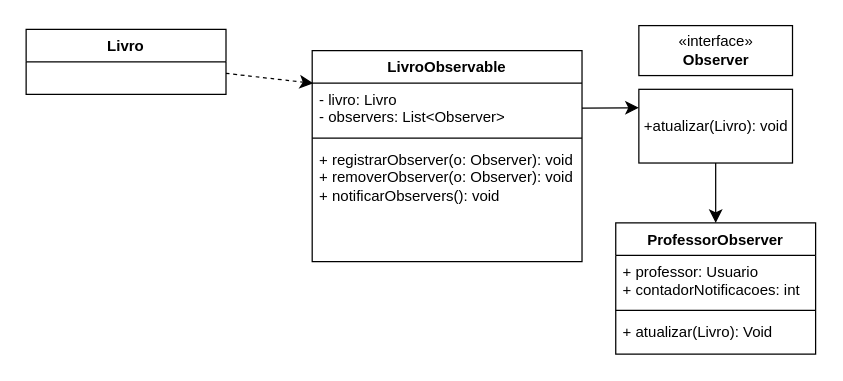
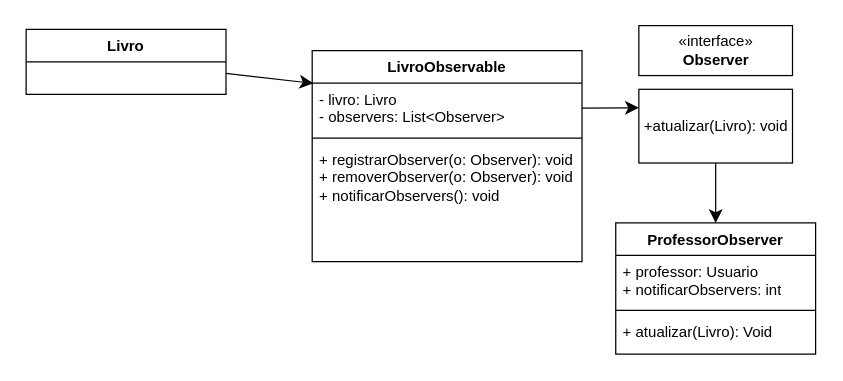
edge "Livro" -> "- livro: Livro - observers: List<Observer>": style dashed -> solid
node "+ professor: Usuario + contadorNotificacoes: int": label "+ professor: Usuario + contadorNotificacoes: int" -> "+ professor: Usuario + notificarObservers: int"
